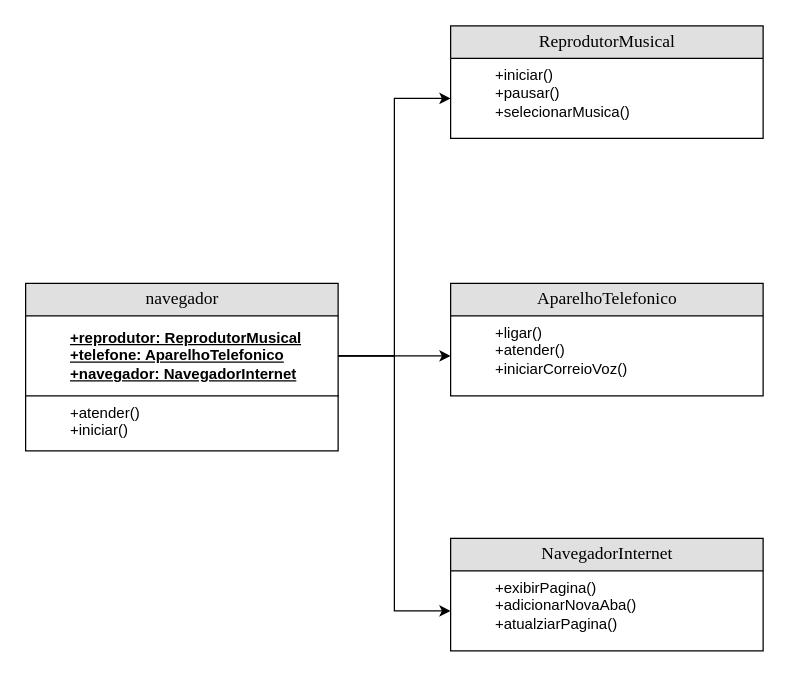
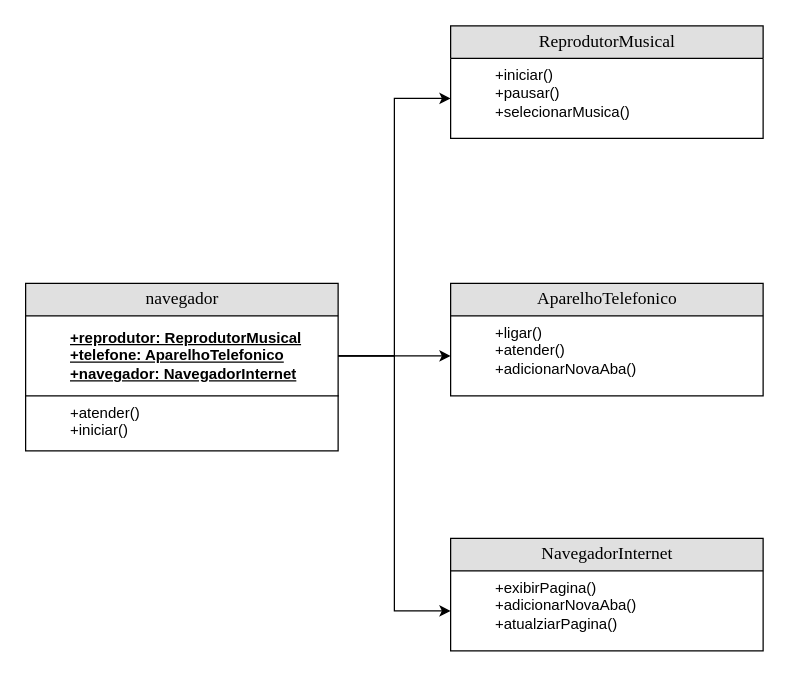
node "+ligar() +atender() +iniciarCorreioVoz()": label "+ligar() +atender() +iniciarCorreioVoz()" -> "+ligar() +atender() +adicionarNovaAba()"
